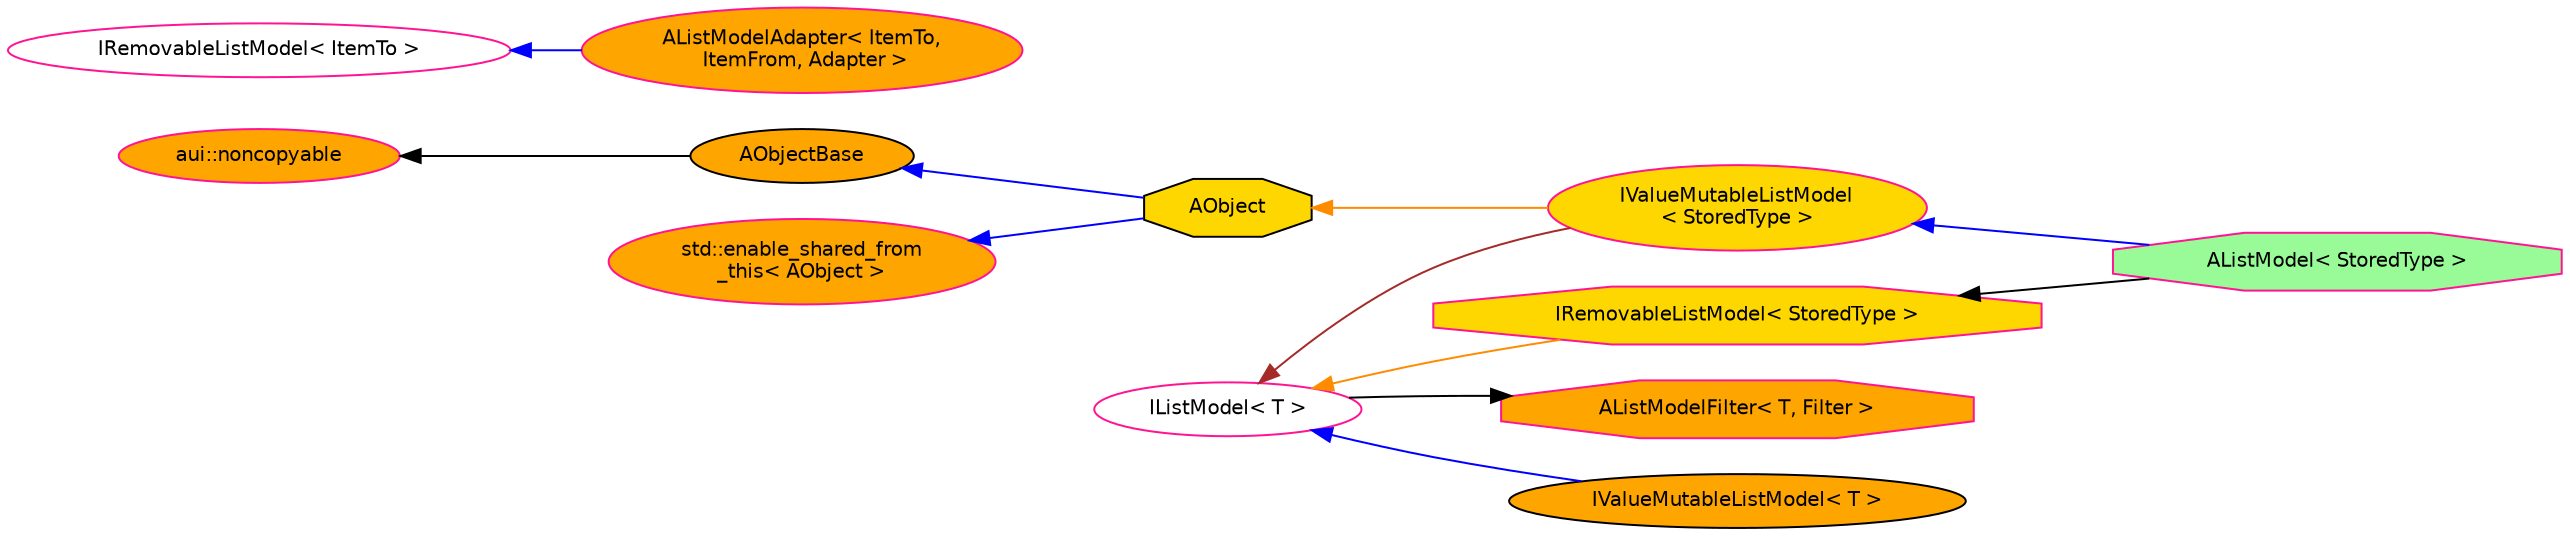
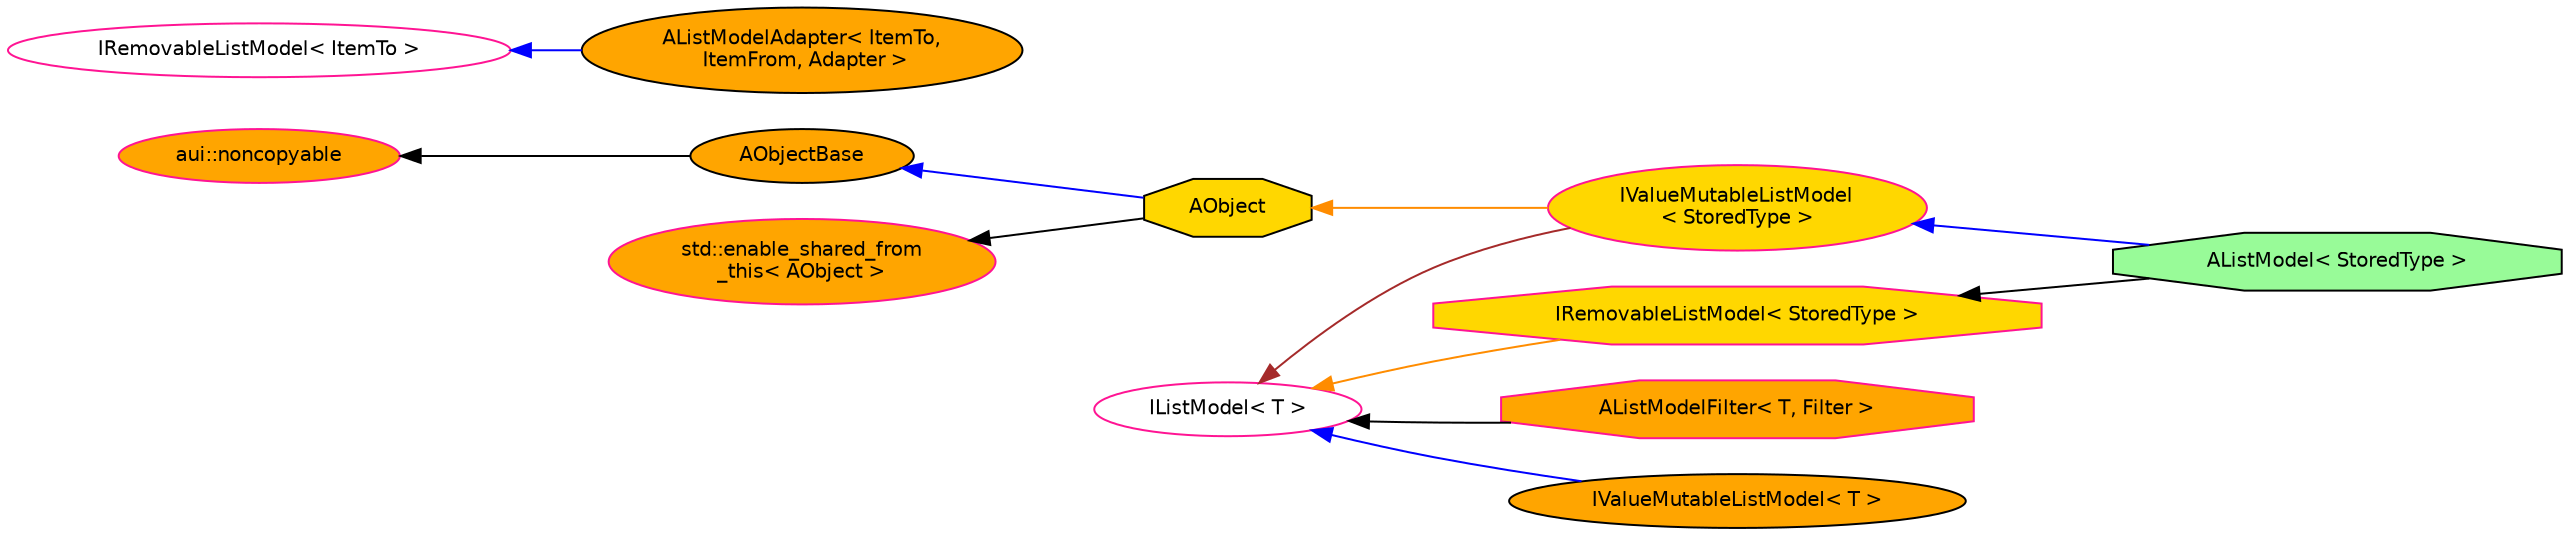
node "AListModelAdapter< ItemTo, ItemFrom, Adapter >": color deeppink -> black
edge "AObject" -> "std::enable_shared_from _this< AObject >": color blue -> black
node "AListModel< StoredType >": color deeppink -> black
edge "IListModel< T >" -> "AListModelFilter< T, Filter >": reversed
